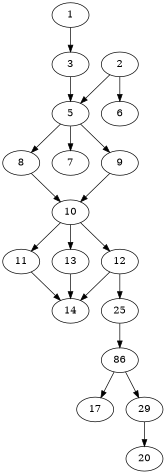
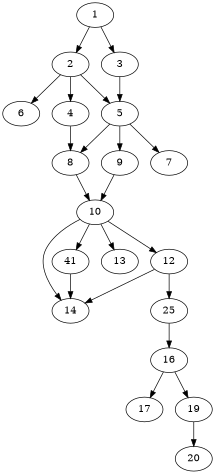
edge "1" -> "2": added
node "4": added
node "11": label "11" -> "41"
edge "13" -> "14": now "10" -> "14"
node "86": label "86" -> "16"
node "29": label "29" -> "19"
